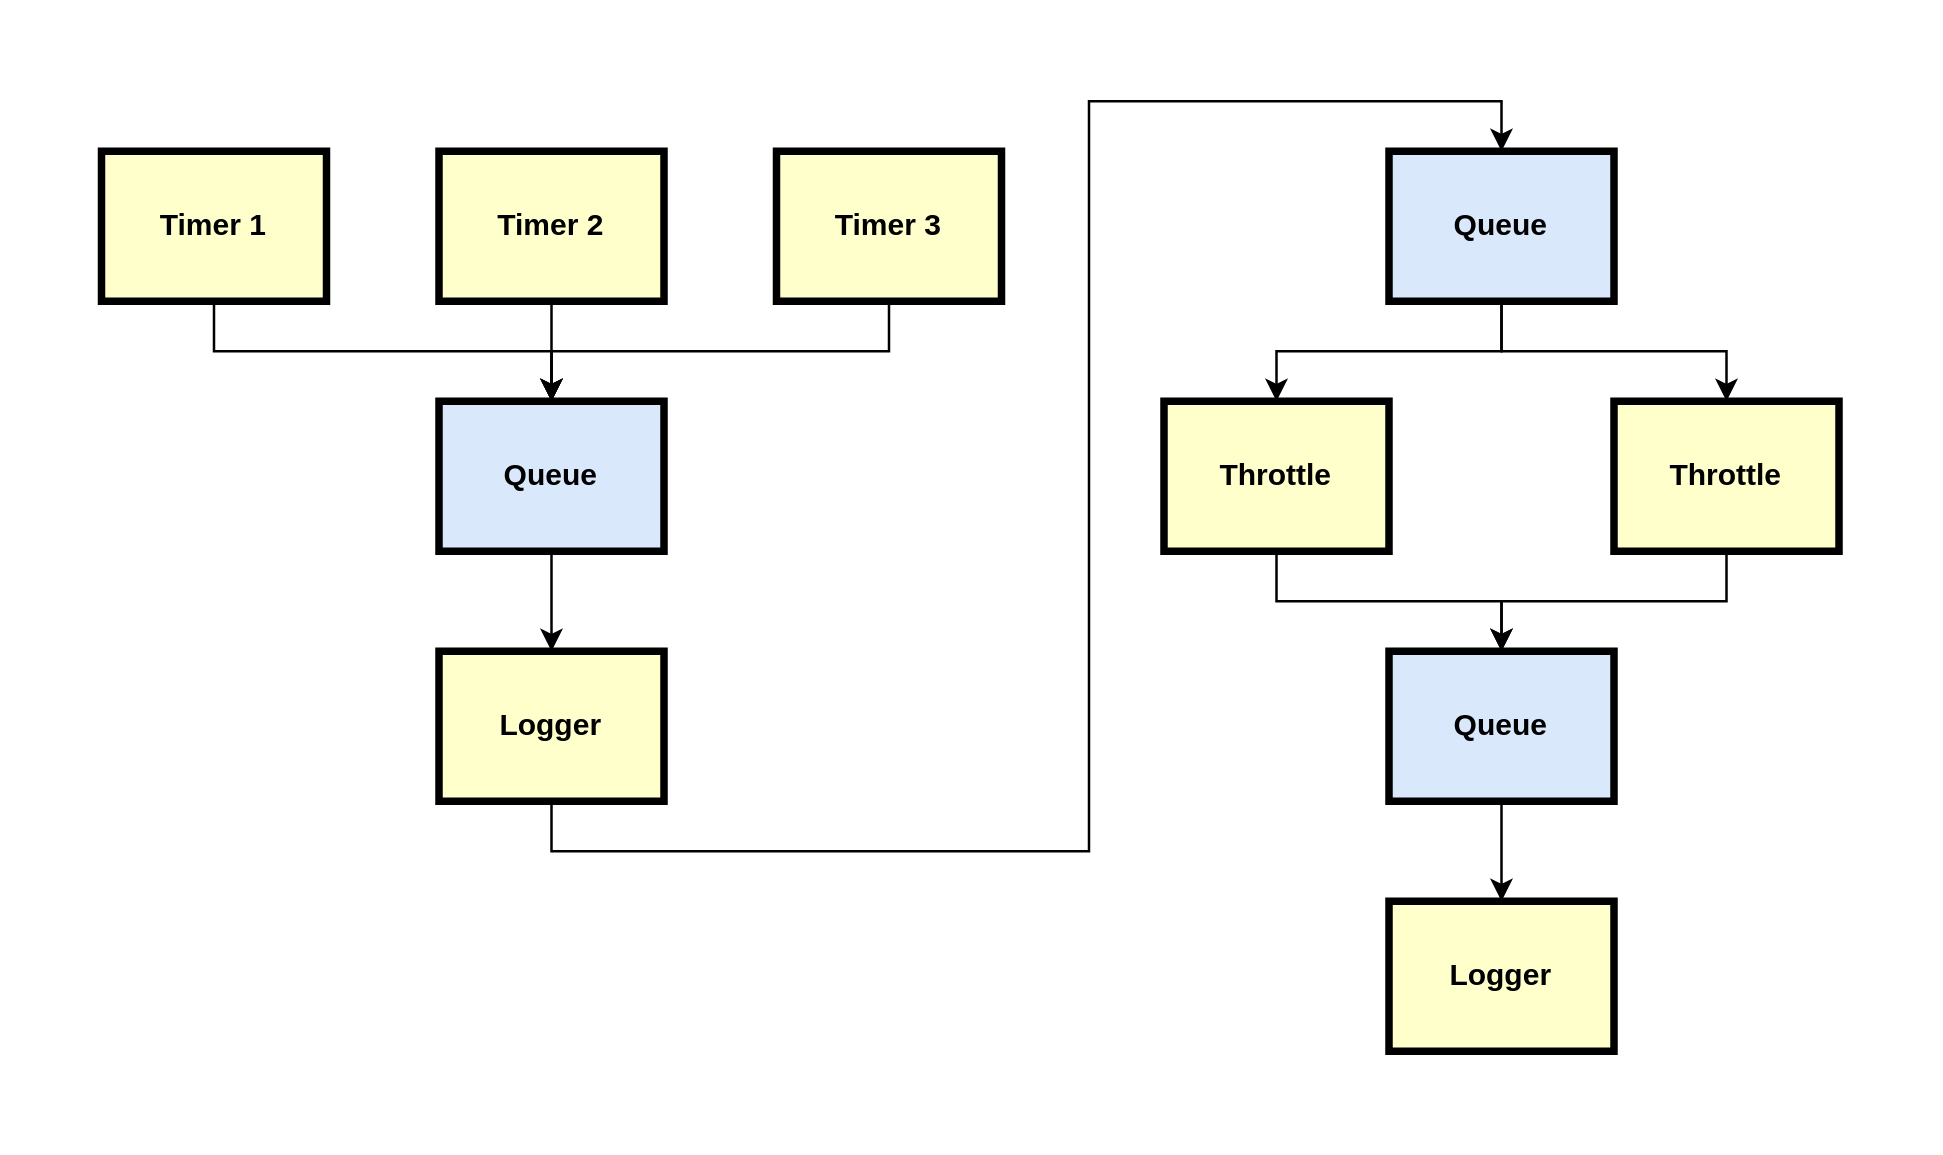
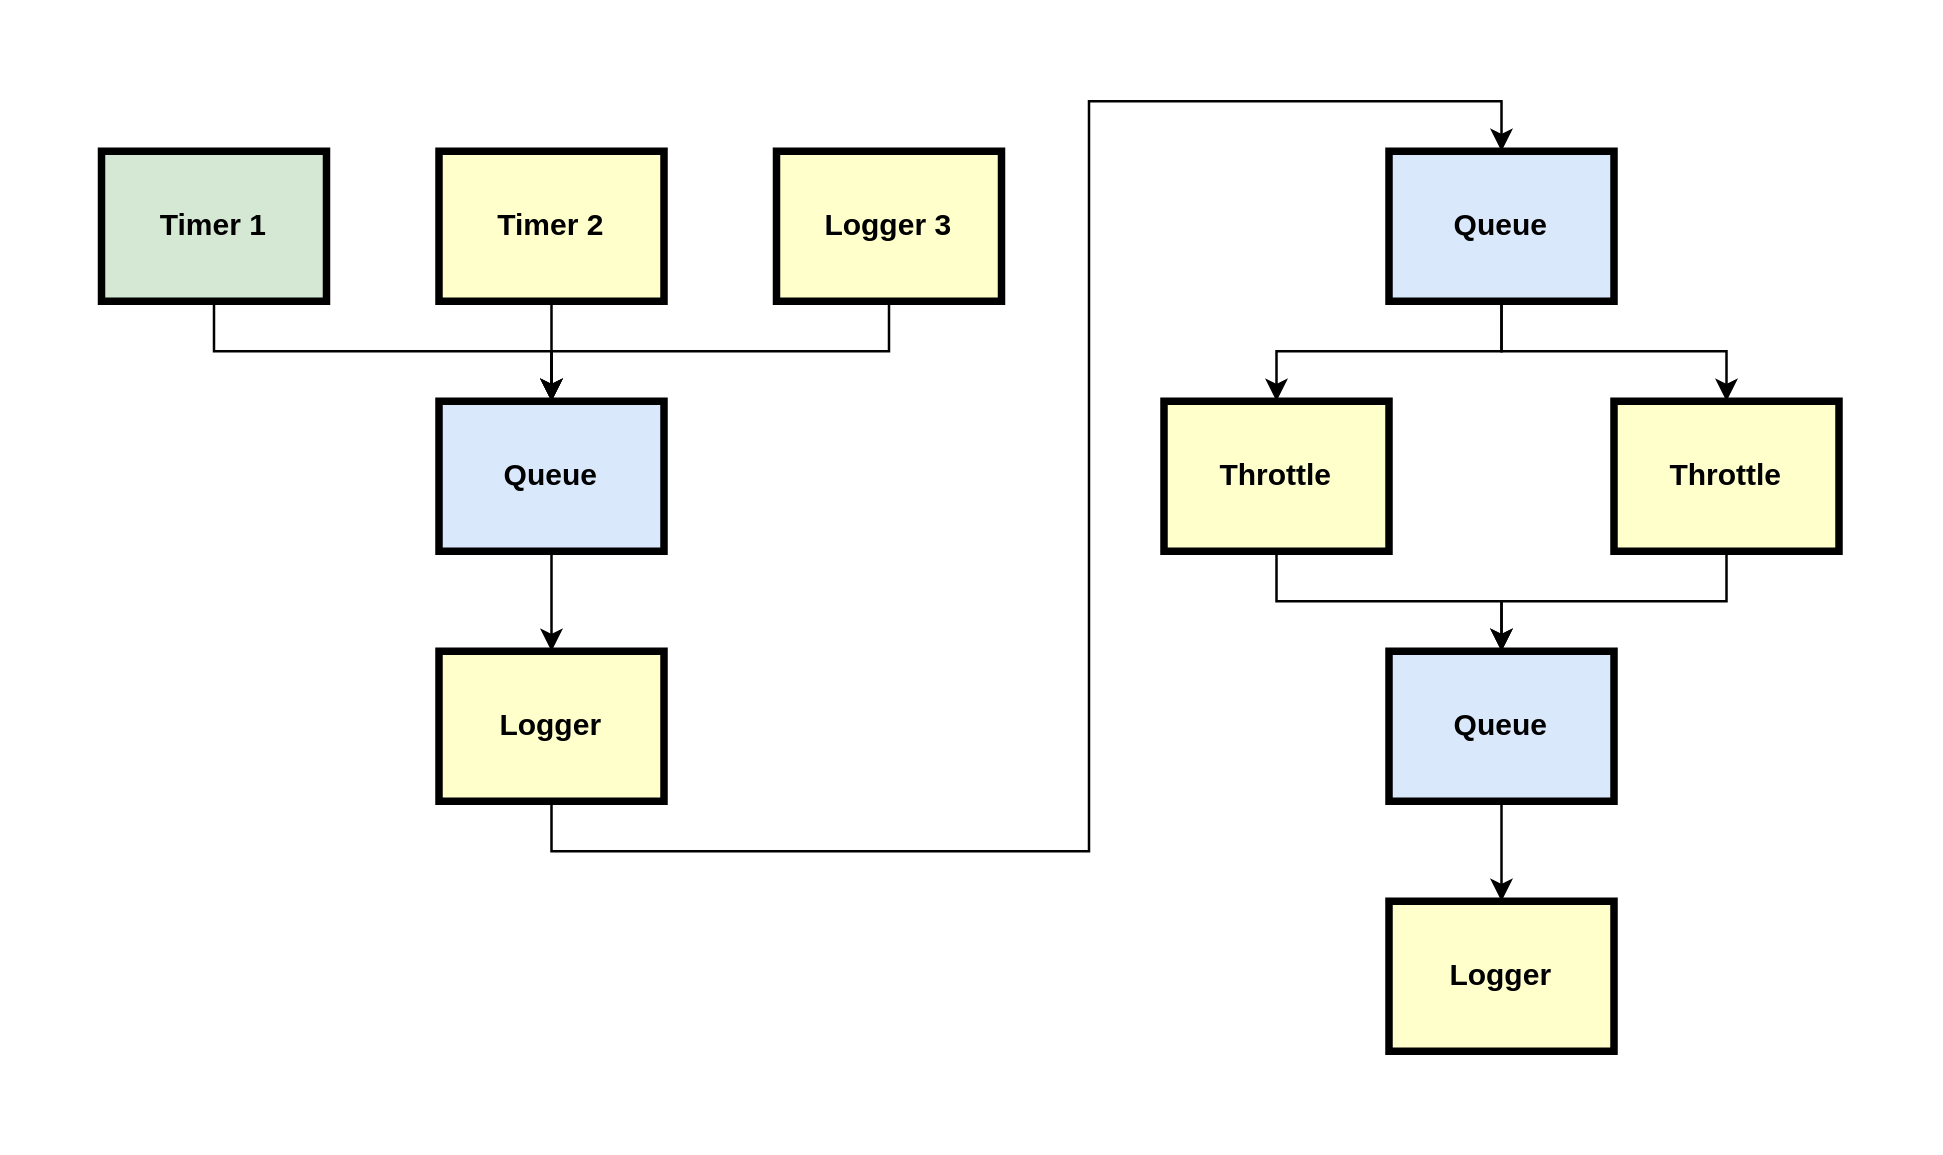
node "Timer 1": fillcolor #ffffcc -> #d5e8d4
node "Timer 3": label "Timer 3" -> "Logger 3"
